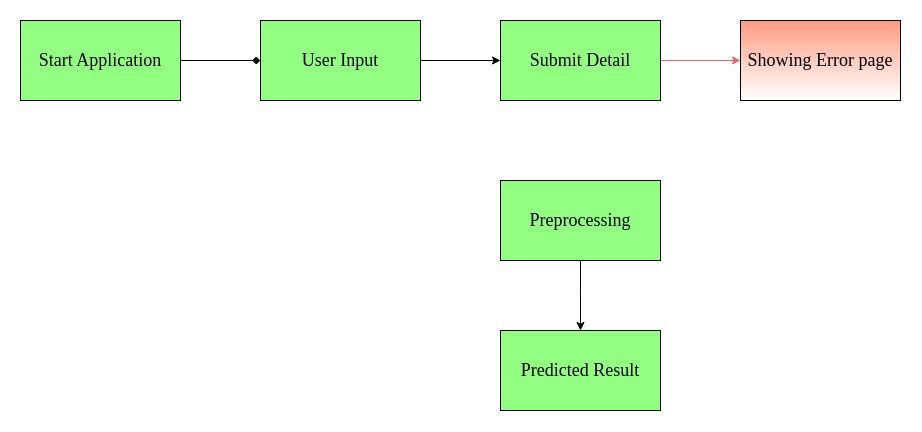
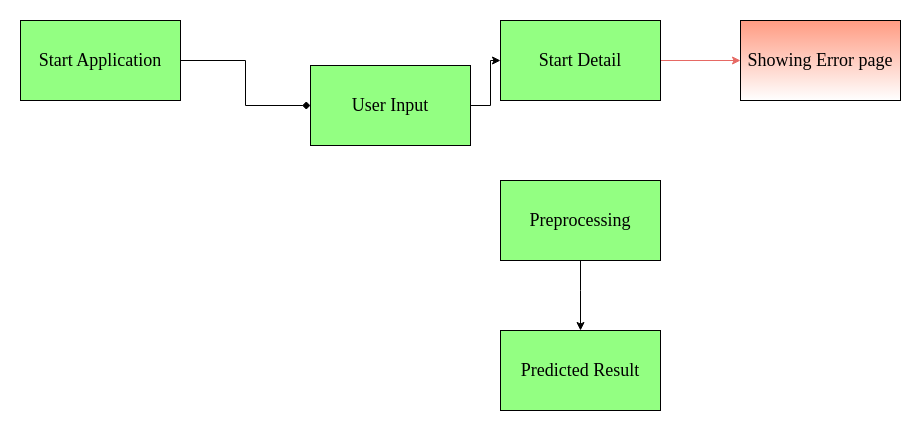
node "User Input": moved (341, 61) -> (391, 106)
node "Submit Detail": label "Submit Detail" -> "Start Detail"
